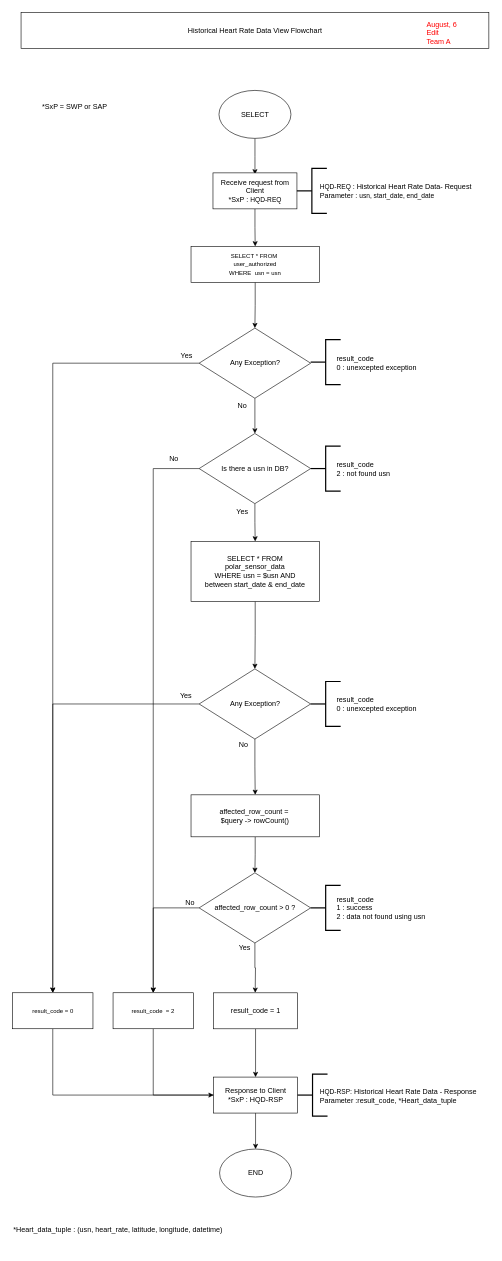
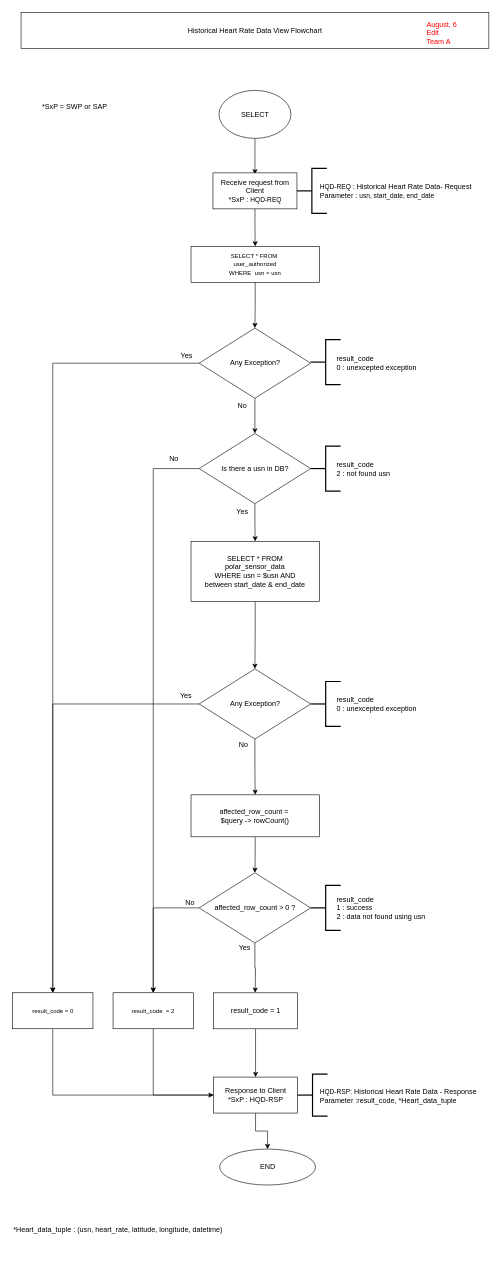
node "END": size 72x48 -> 96x36
